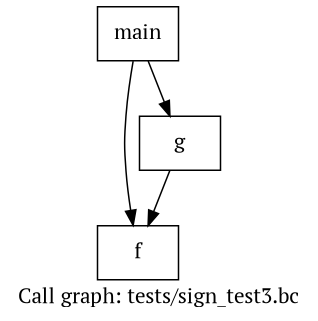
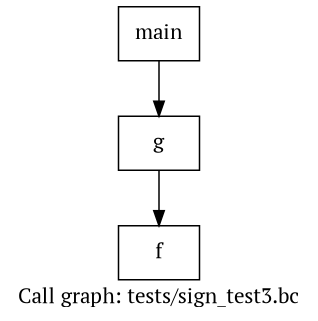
edge "main" -> "f": removed
